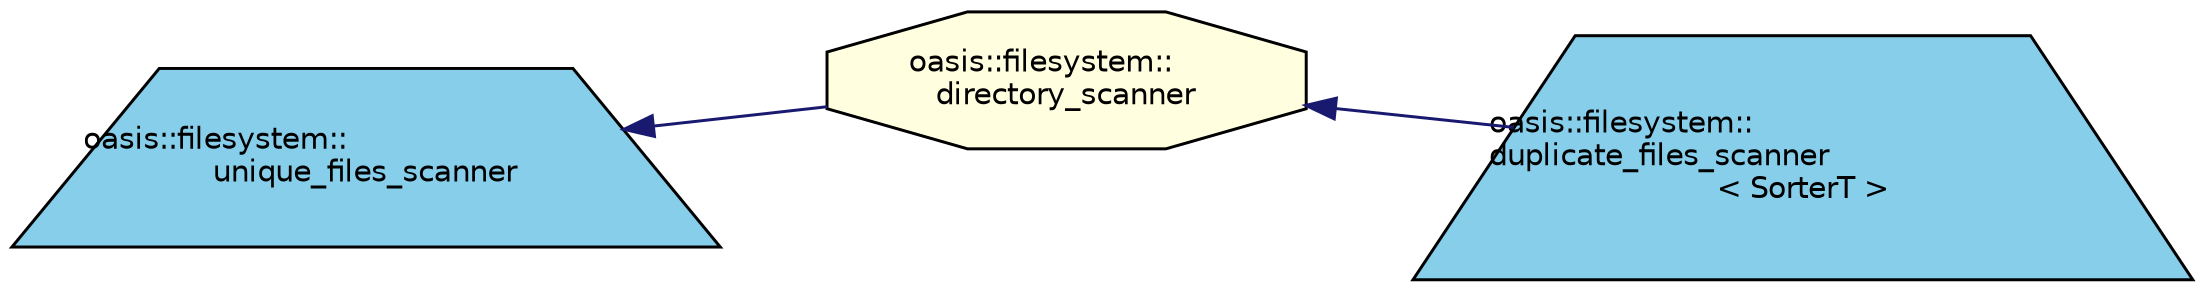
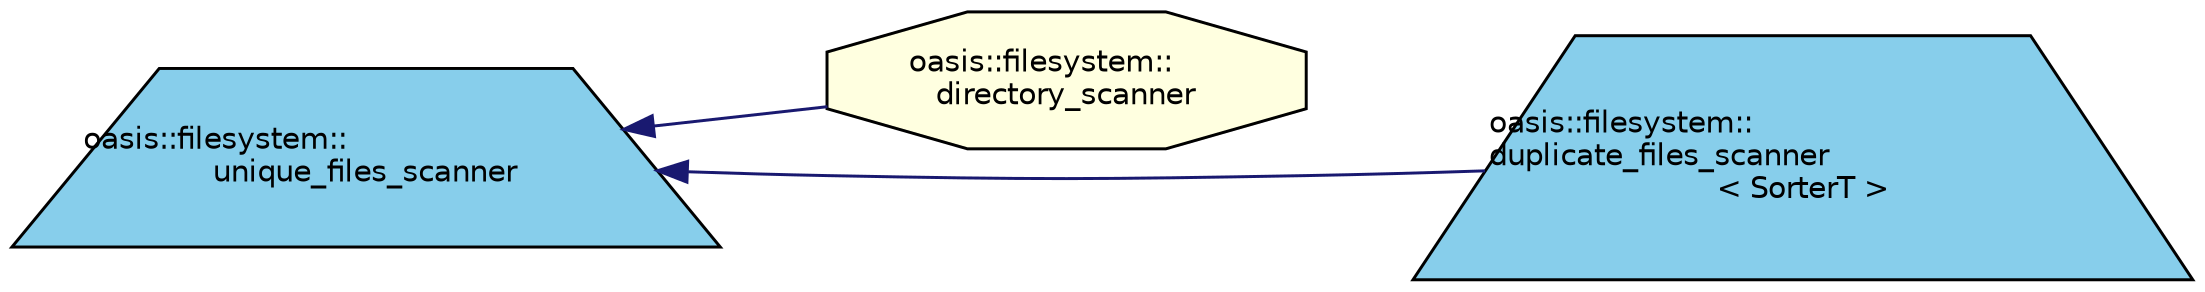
edge "oasis::filesystem:: duplicate_files_scanner < SorterT >" -> "oasis::filesystem:: directory_scanner": now "oasis::filesystem:: duplicate_files_scanner < SorterT >" -> "oasis::filesystem:: unique_files_scanner"
